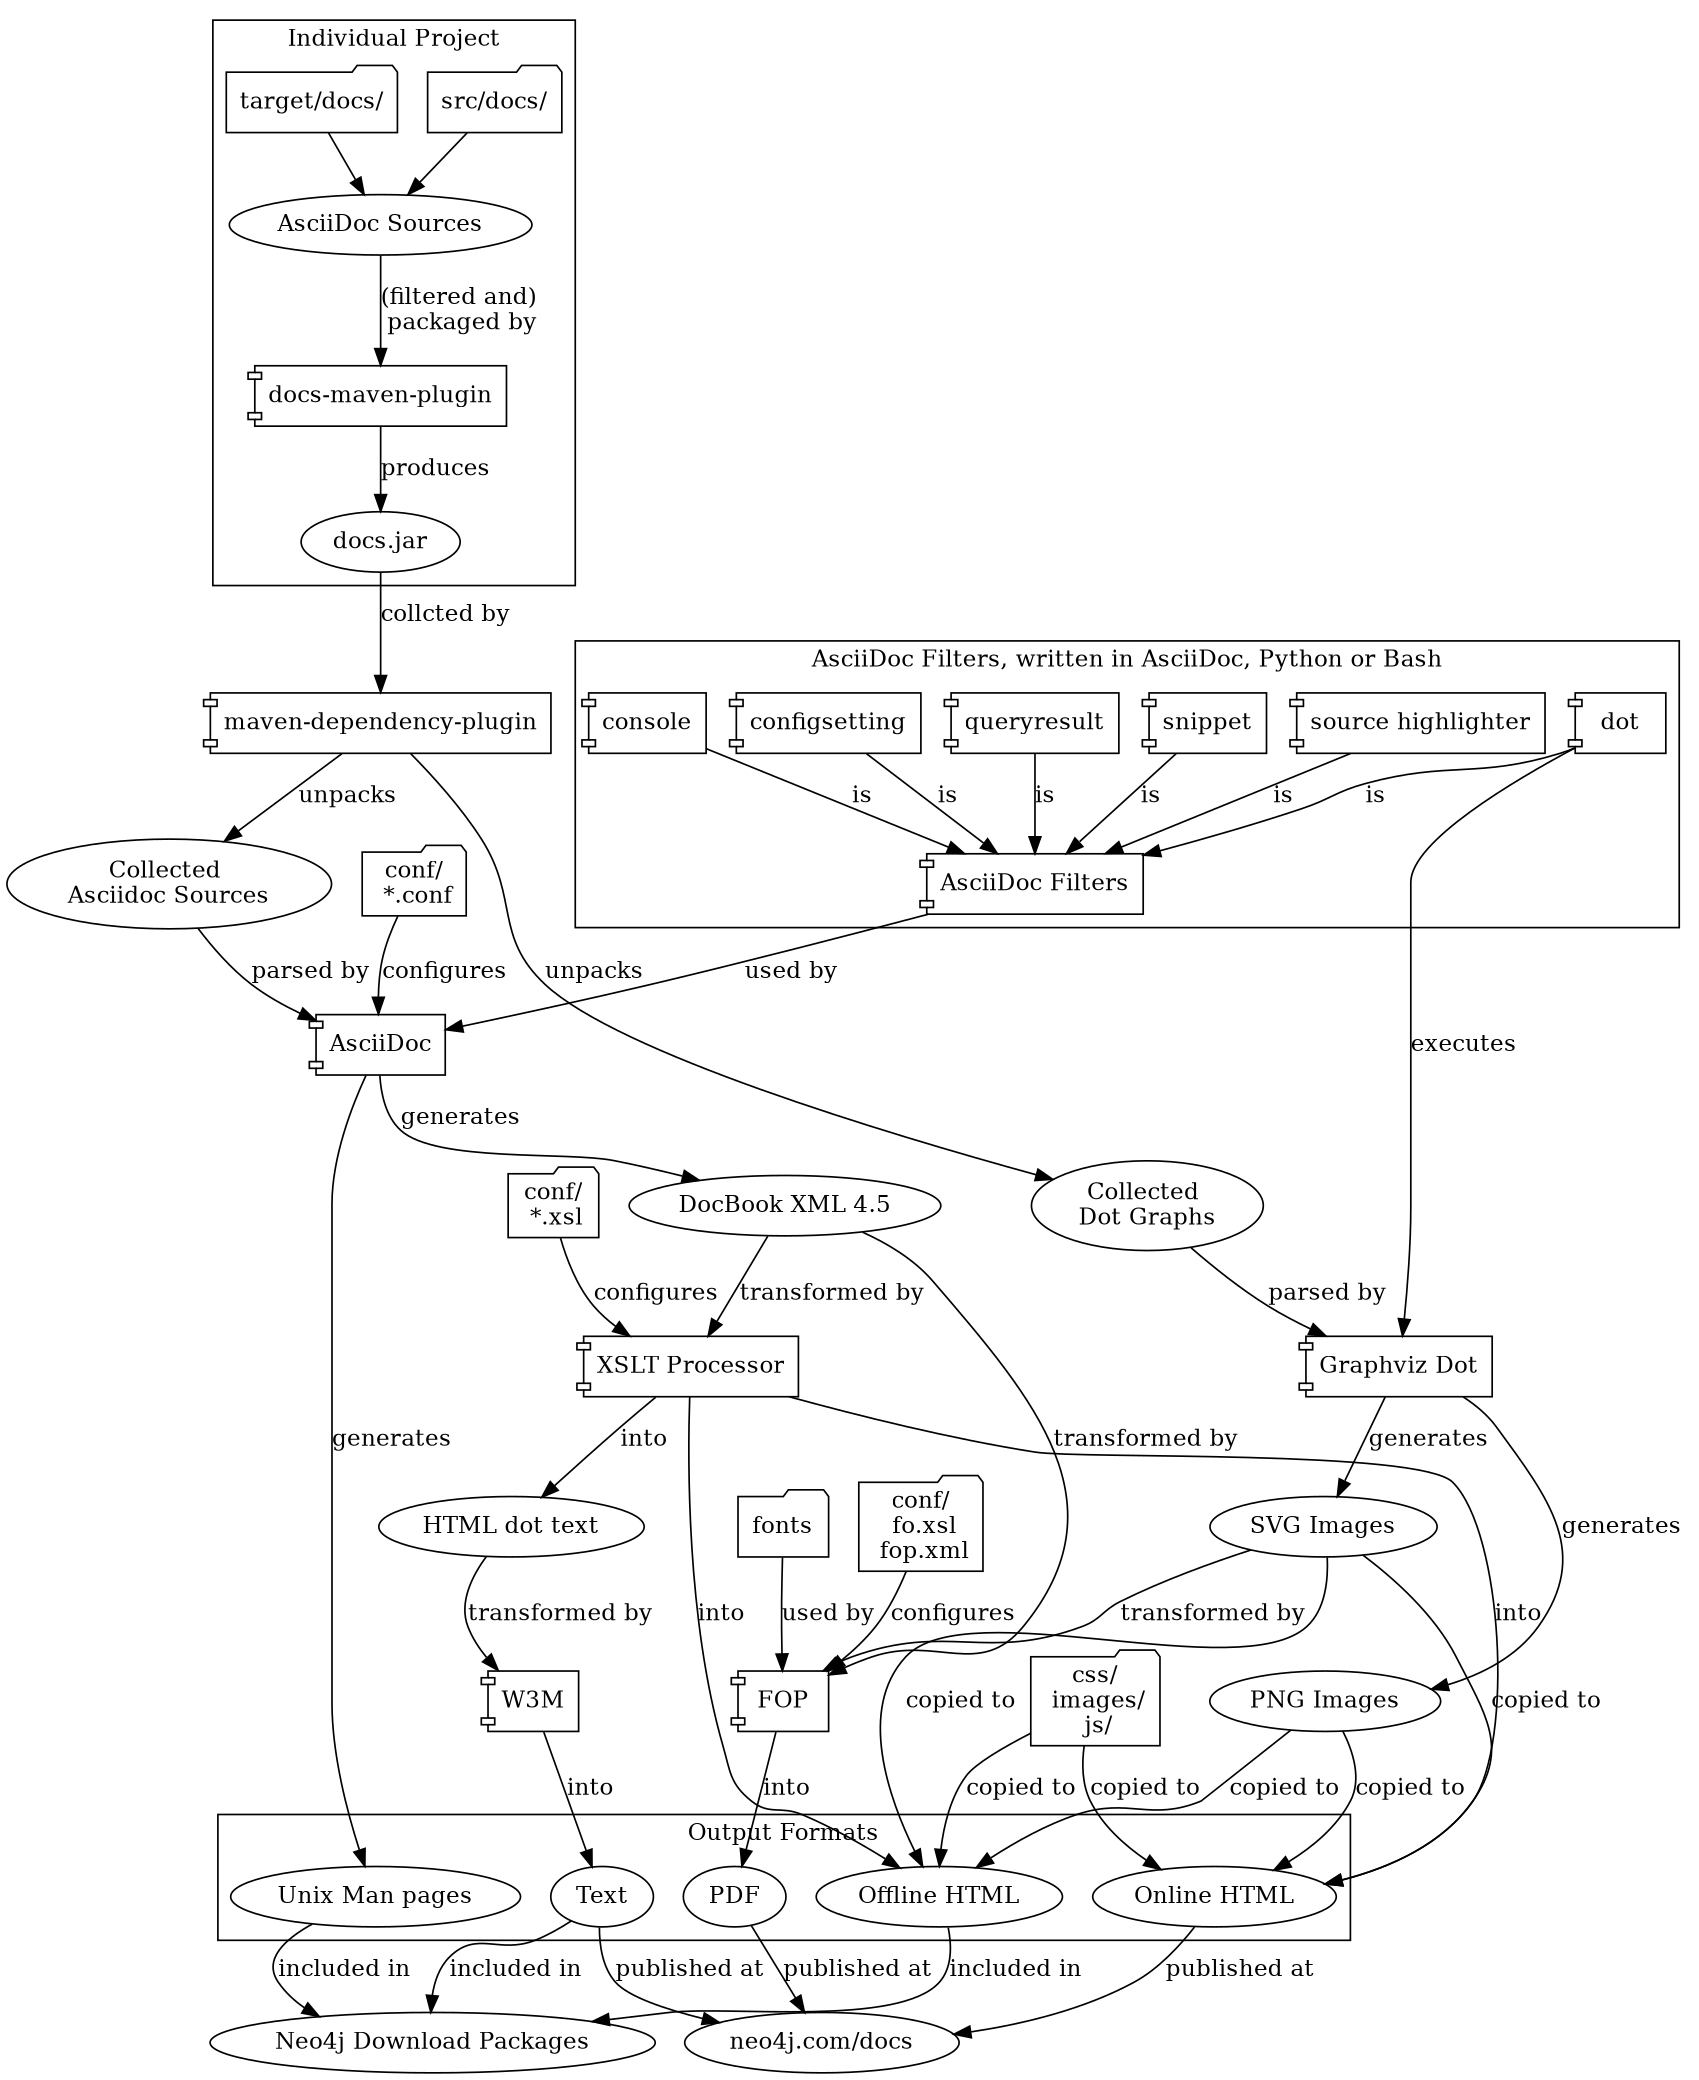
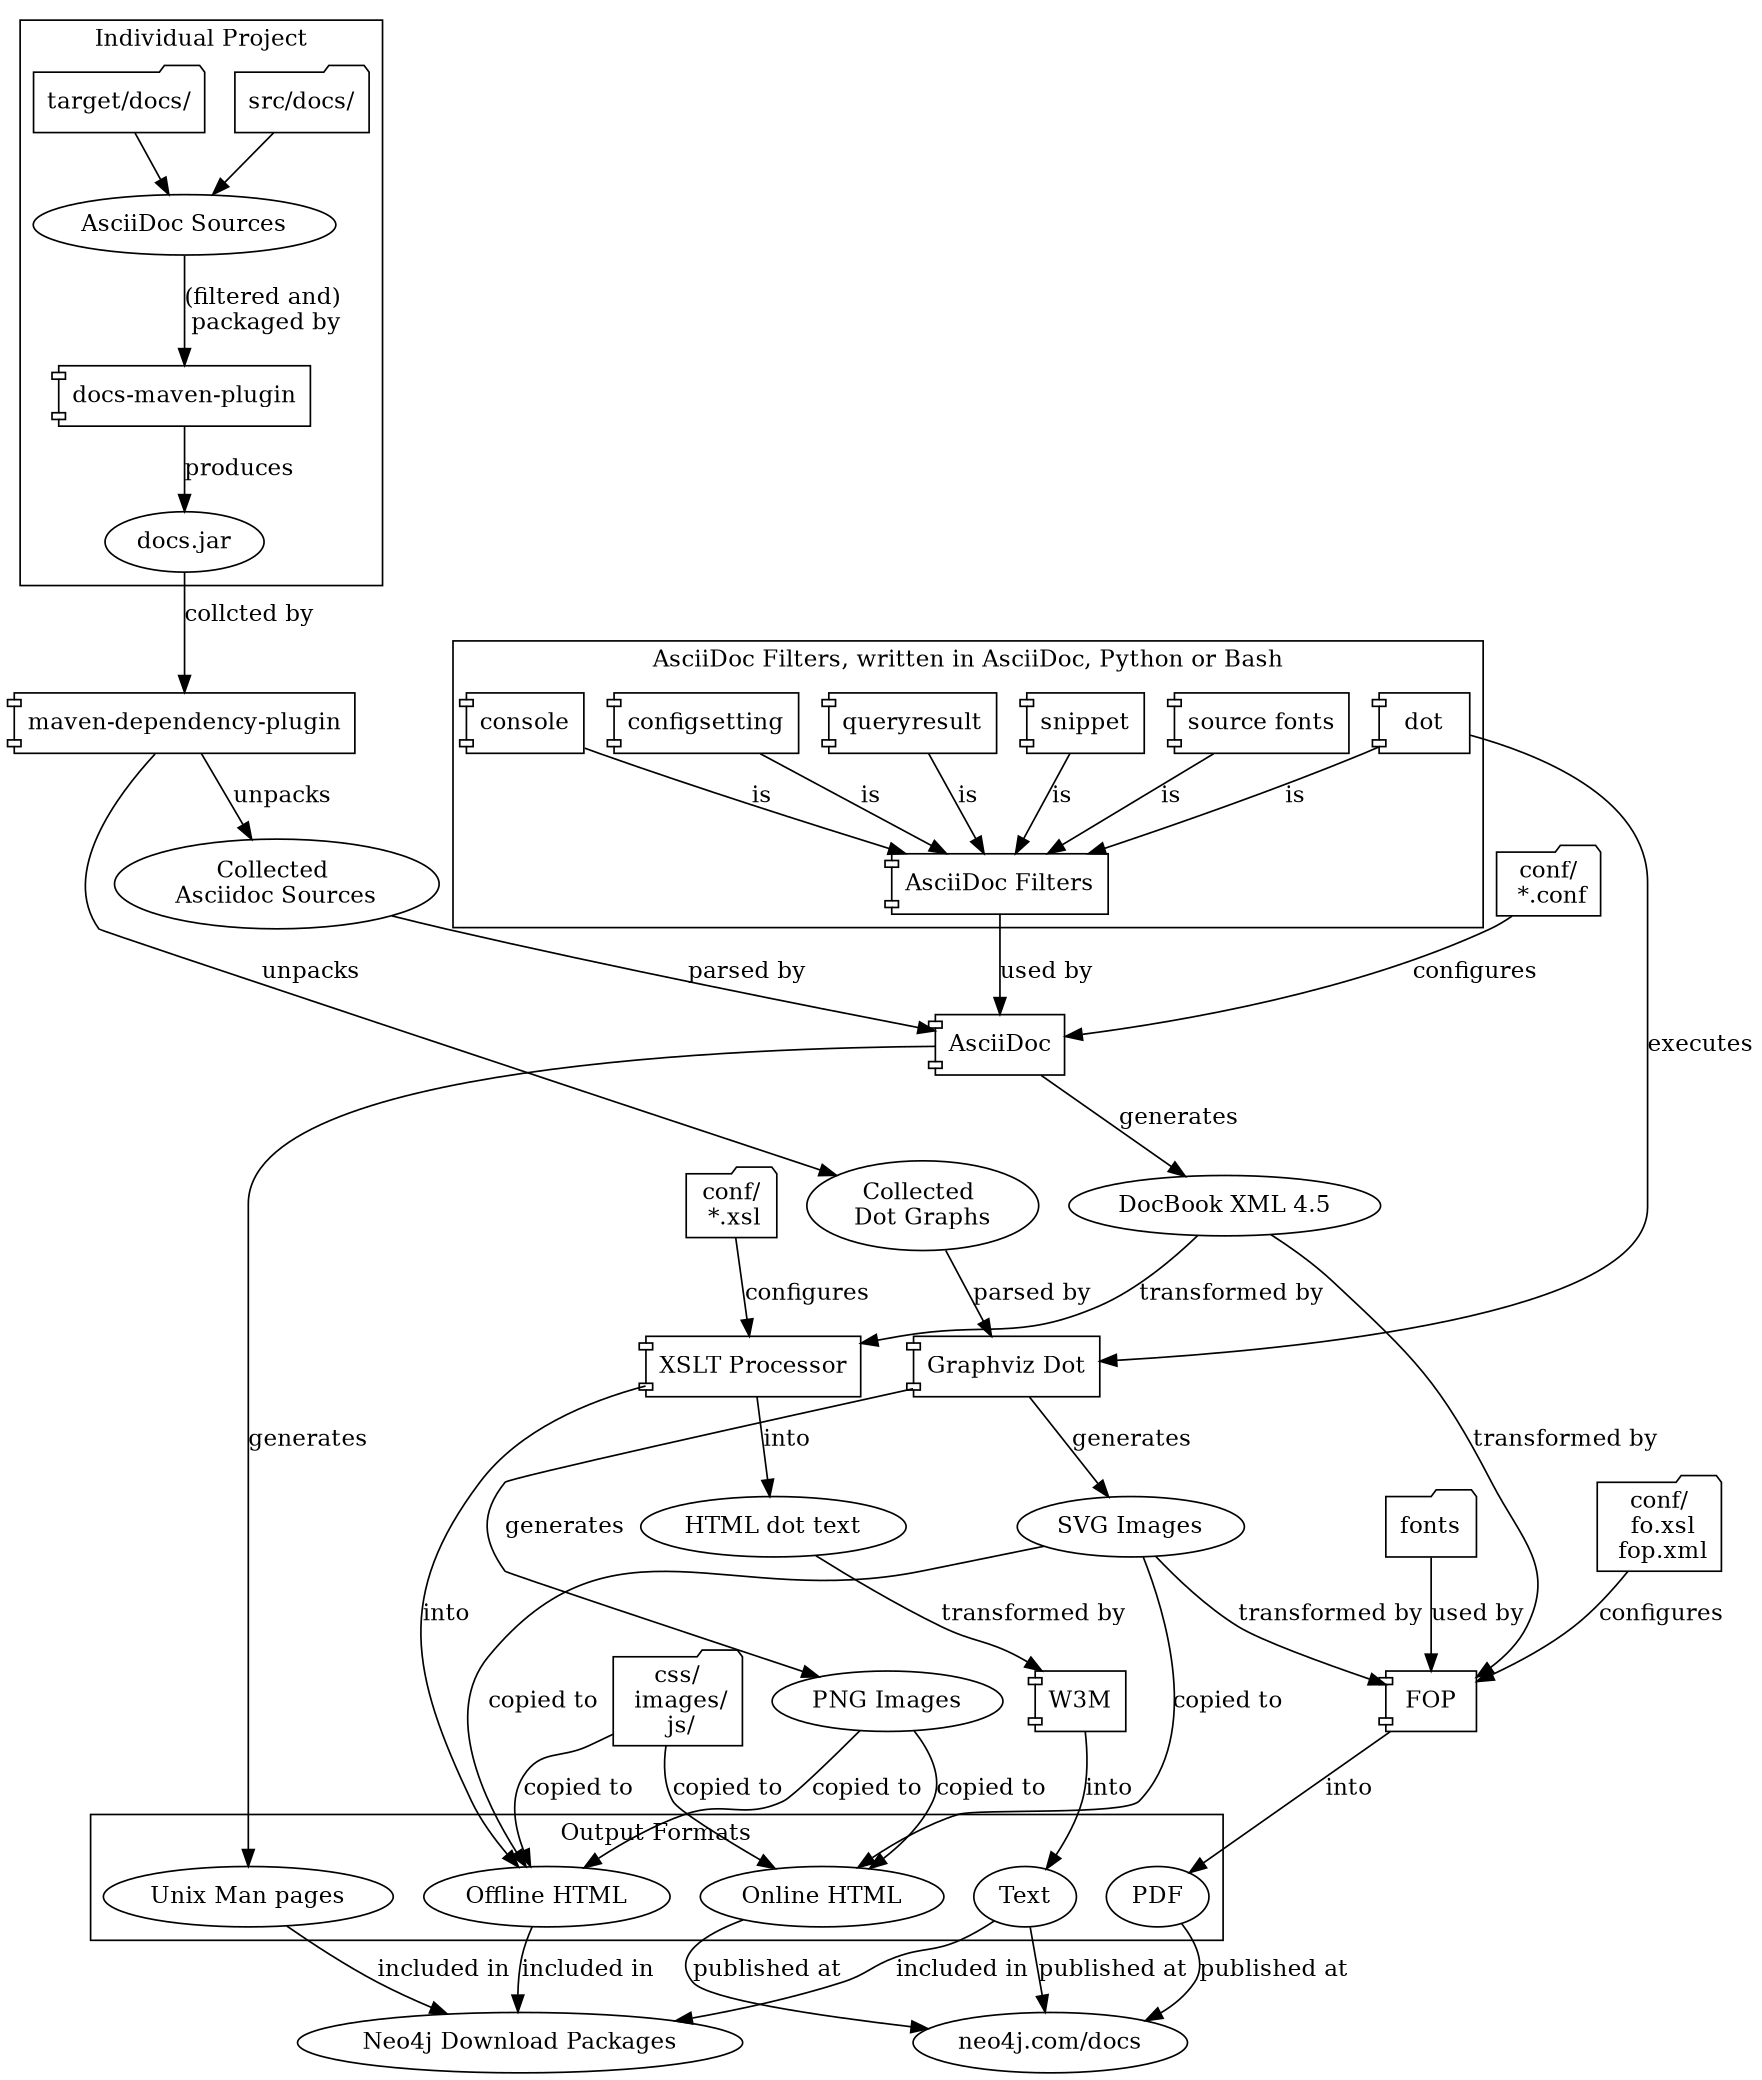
node "source highlighter": label "source highlighter" -> "source fonts"
edge "XSLT Processor" -> "Online HTML": removed, label "into"
